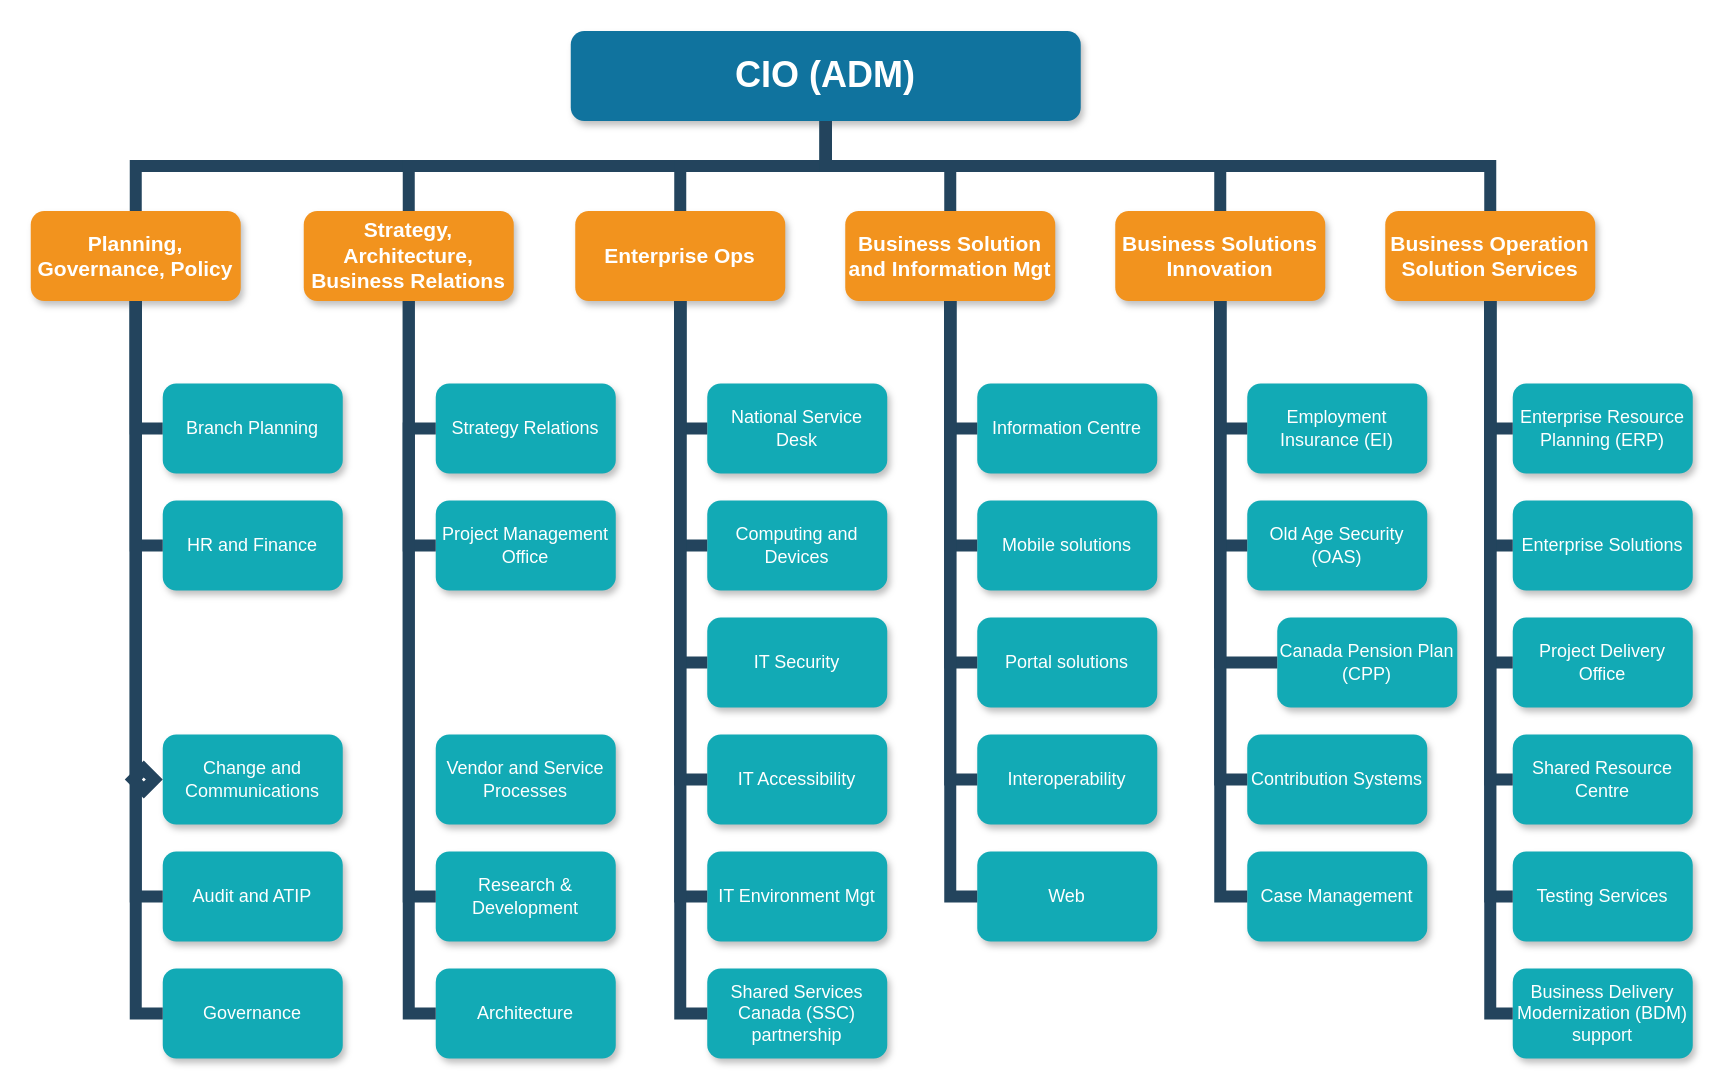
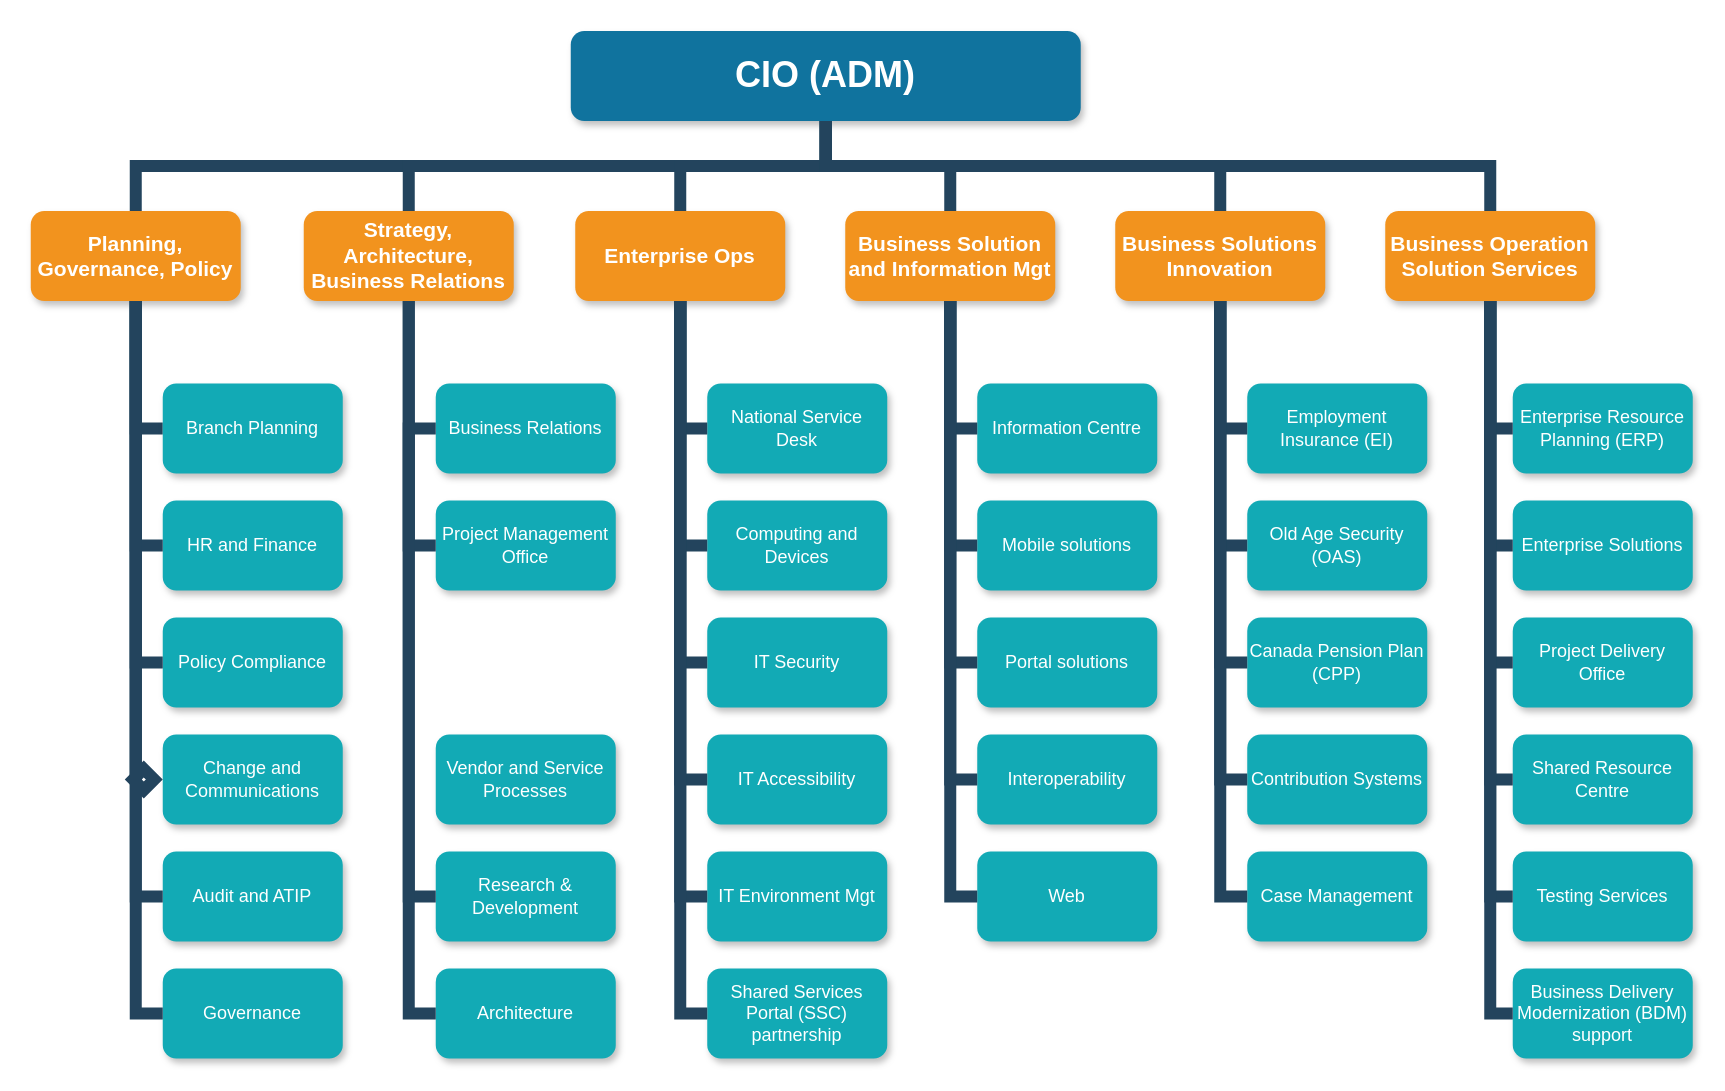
node "Strategy Relations": label "Strategy Relations" -> "Business Relations"
edge "Planning, Governance, Policy" -- "Policy Compliance": added
node "Policy Compliance": added
node "Canada Pension Plan (CPP)": moved (1367, 662) -> (1337, 662)
node "Shared Services Canada (SSC) partnership": label "Shared Services Canada (SSC) partnership" -> "Shared Services Portal (SSC) partnership"
